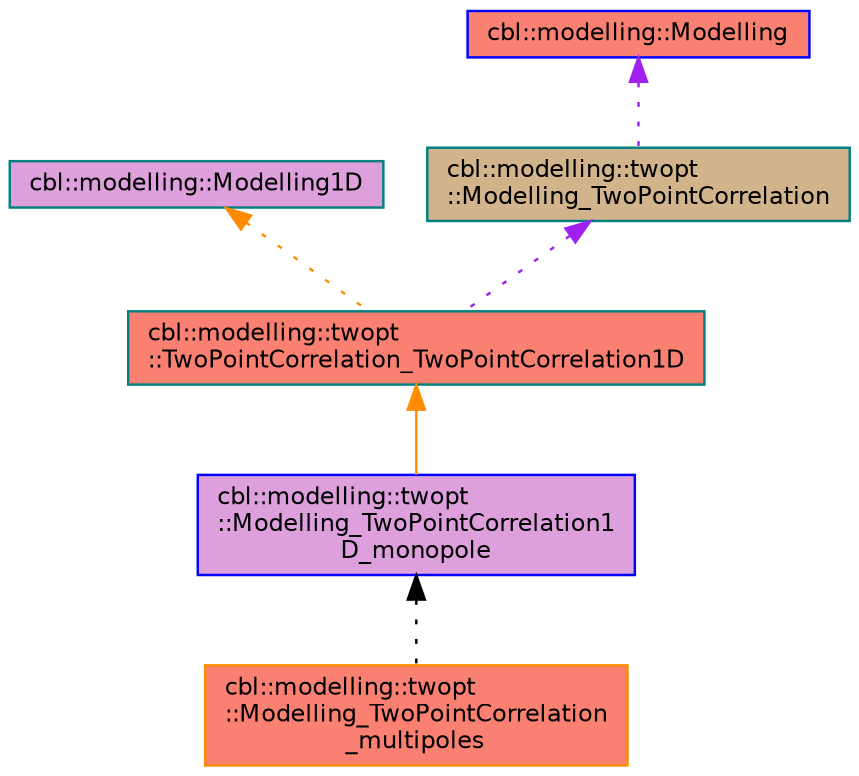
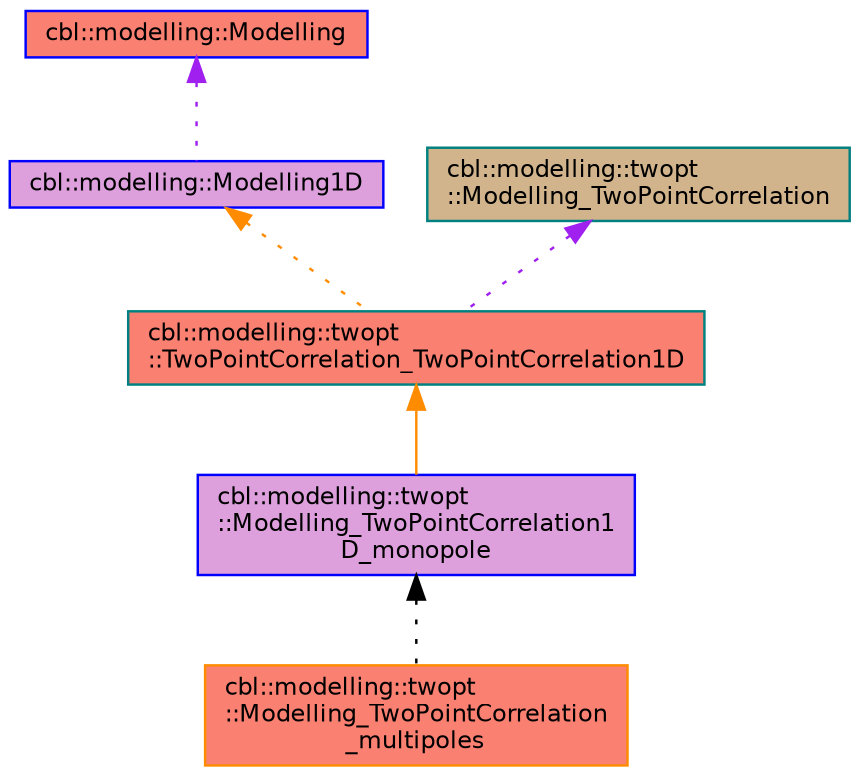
edge "cbl::modelling::twopt ::Modelling_TwoPointCorrelation" -> "cbl::modelling::Modelling": now "cbl::modelling::Modelling1D" -> "cbl::modelling::Modelling"
node "cbl::modelling::Modelling1D": color teal -> blue
